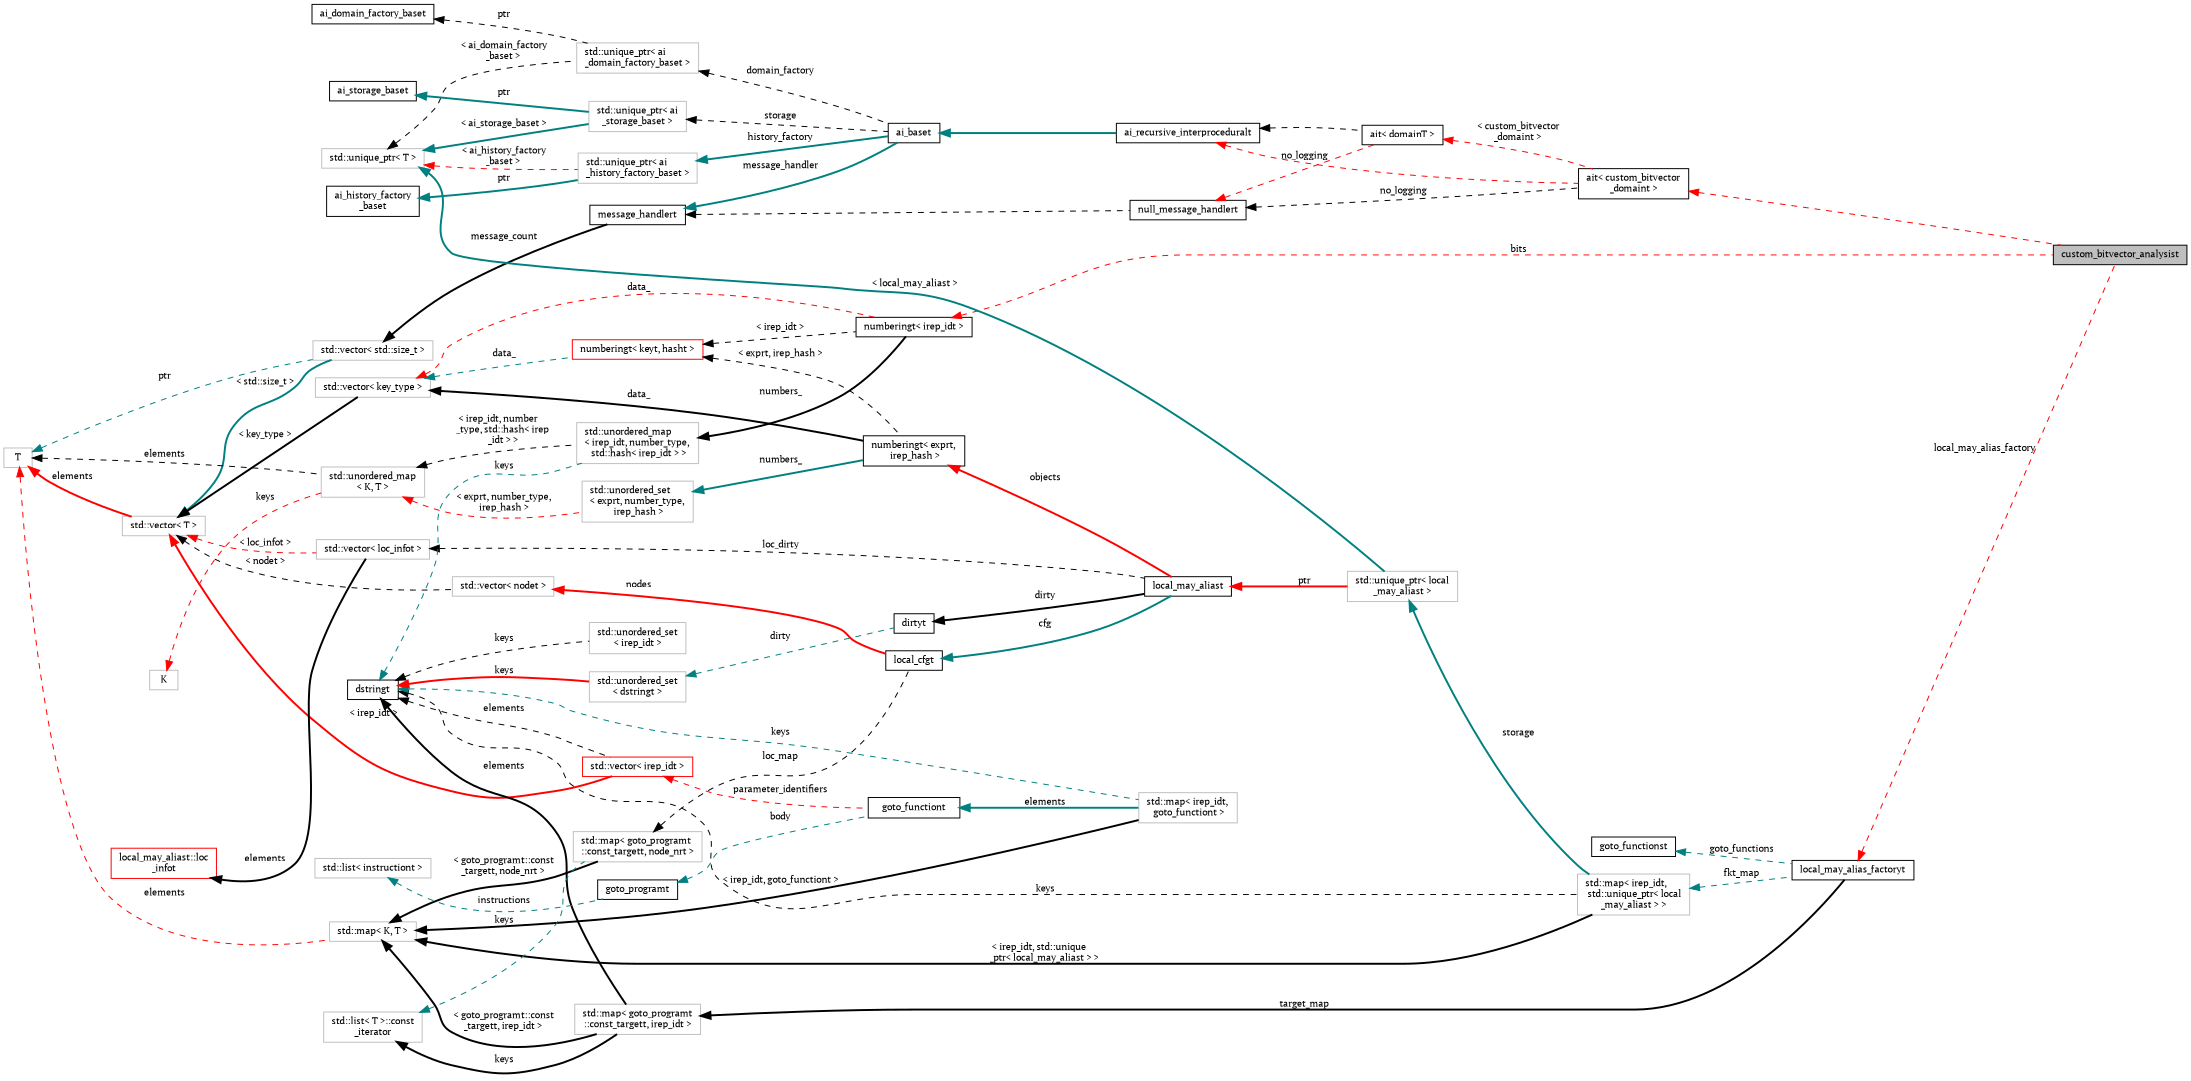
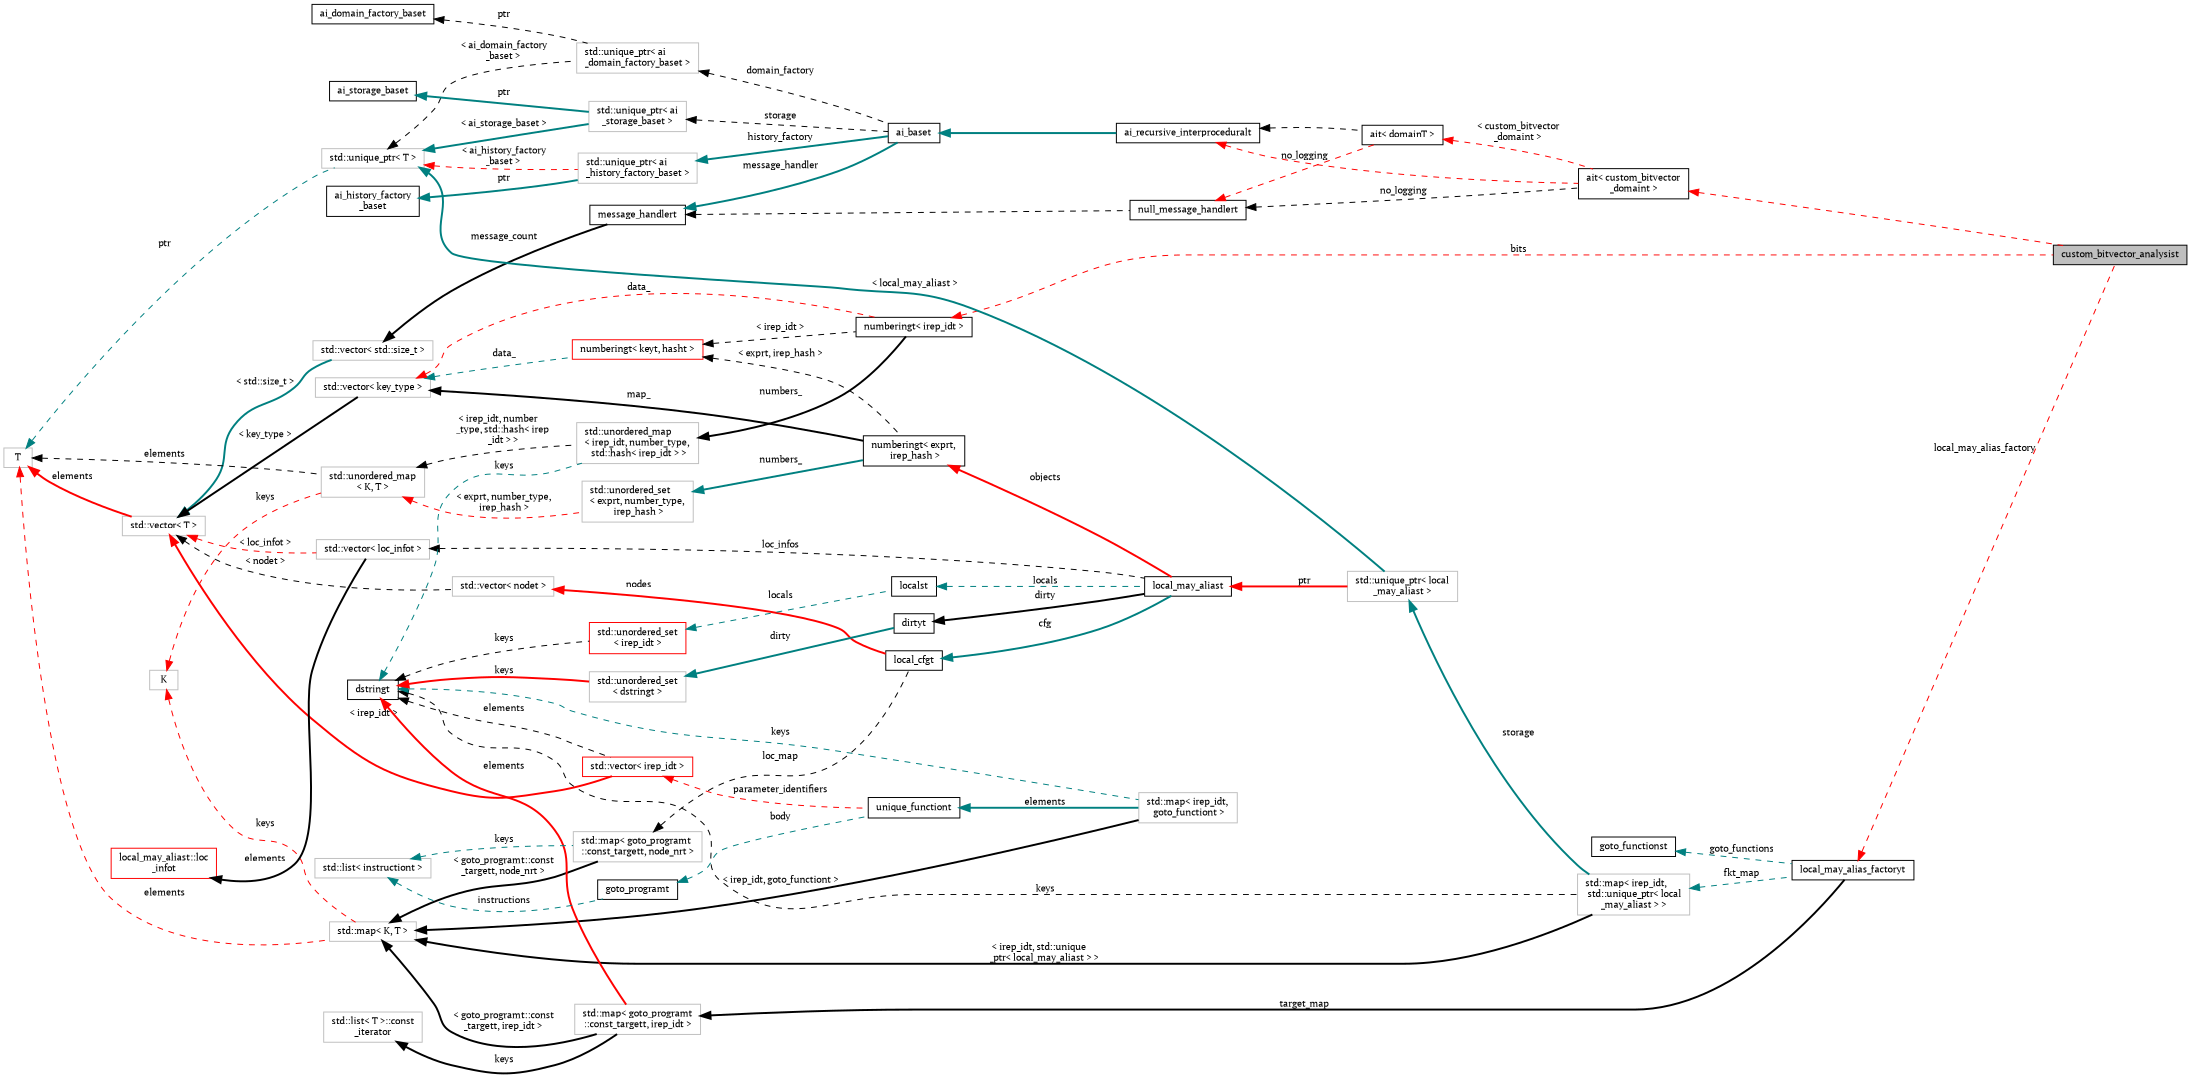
edge "numberingt< exprt, irep_hash >" -> "std::vector< key_type >": label " data_" -> " map_"
edge "std::vector< std::size_t >" -> "T": now "std::unique_ptr< T >" -> "T"
edge "local_may_aliast" -> "std::vector< loc_infot >": label " loc_dirty" -> " loc_infos"
node "localst": added
node "std::unordered_set < irep_idt >": color grey75 -> red
edge "dirtyt" -> "std::unordered_set < dstringt >": style dashed -> bold
node "goto_functiont": label "goto_functiont" -> "unique_functiont"
edge "std::map< goto_programt ::const_targett, irep_idt >" -> "dstringt": color black -> red
edge "std::map< K, T >" -> "K": added, label "keys"
edge "std::map< goto_programt ::const_targett, node_nrt >" -> "std::list< T >::const _iterator": now "std::map< goto_programt ::const_targett, node_nrt >" -> "std::list< instructiont >"
